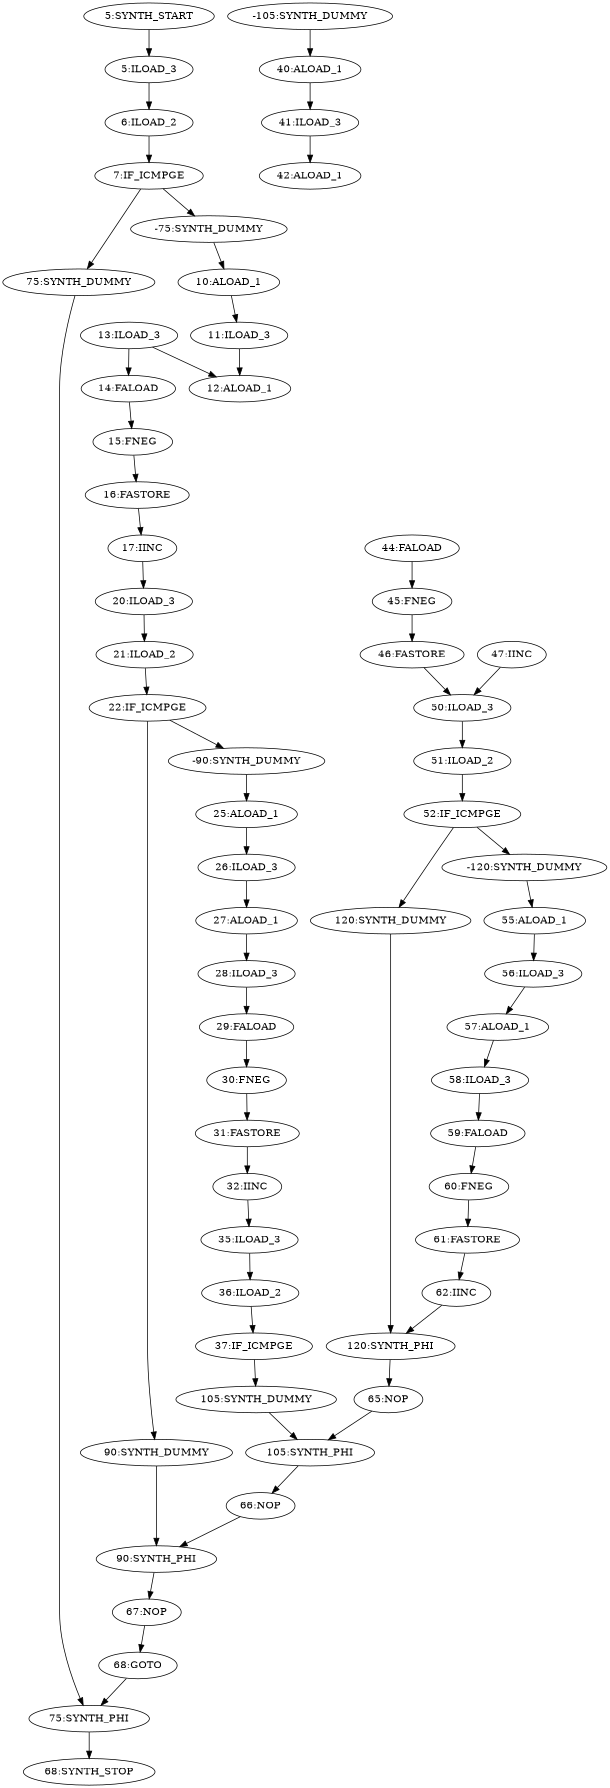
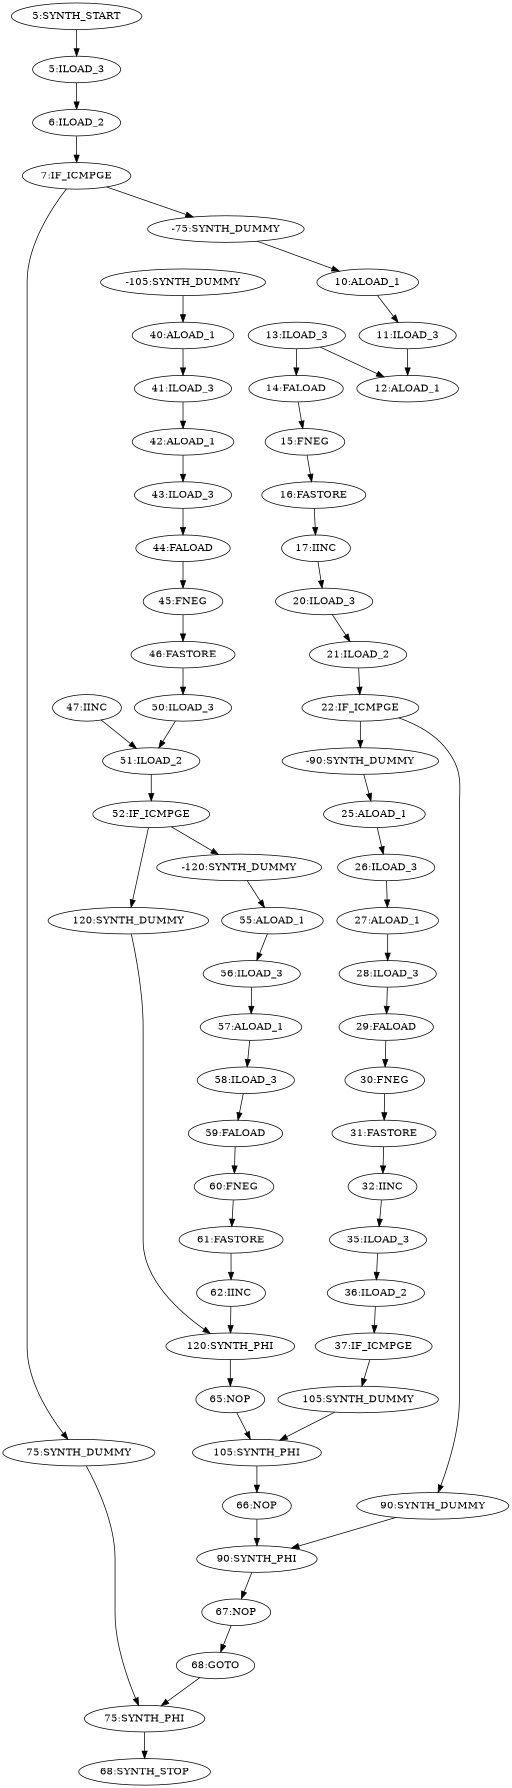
node "43:ILOAD_3": added
edge "47:IINC" -> "50:ILOAD_3": now "47:IINC" -> "51:ILOAD_2"
